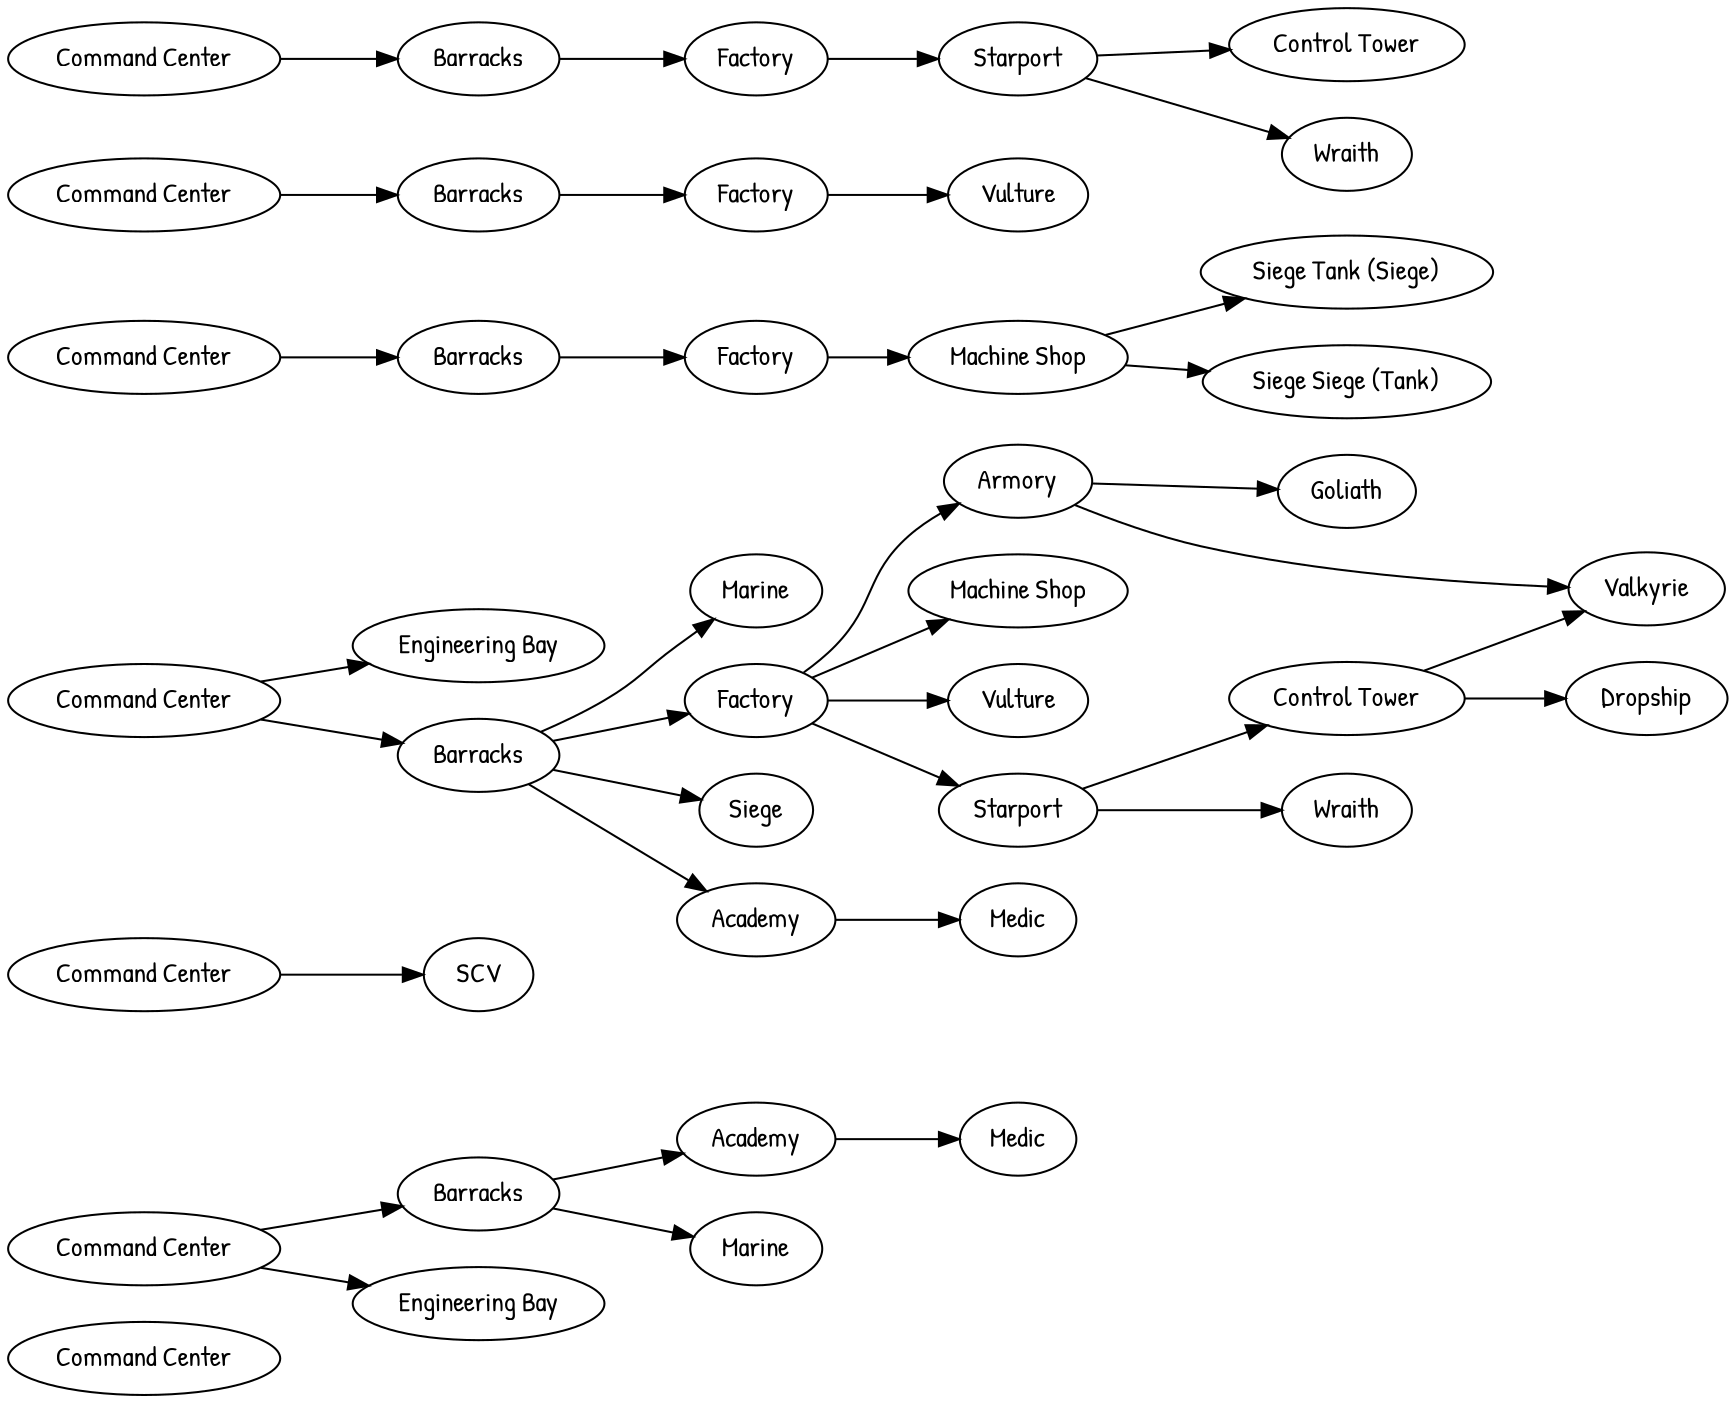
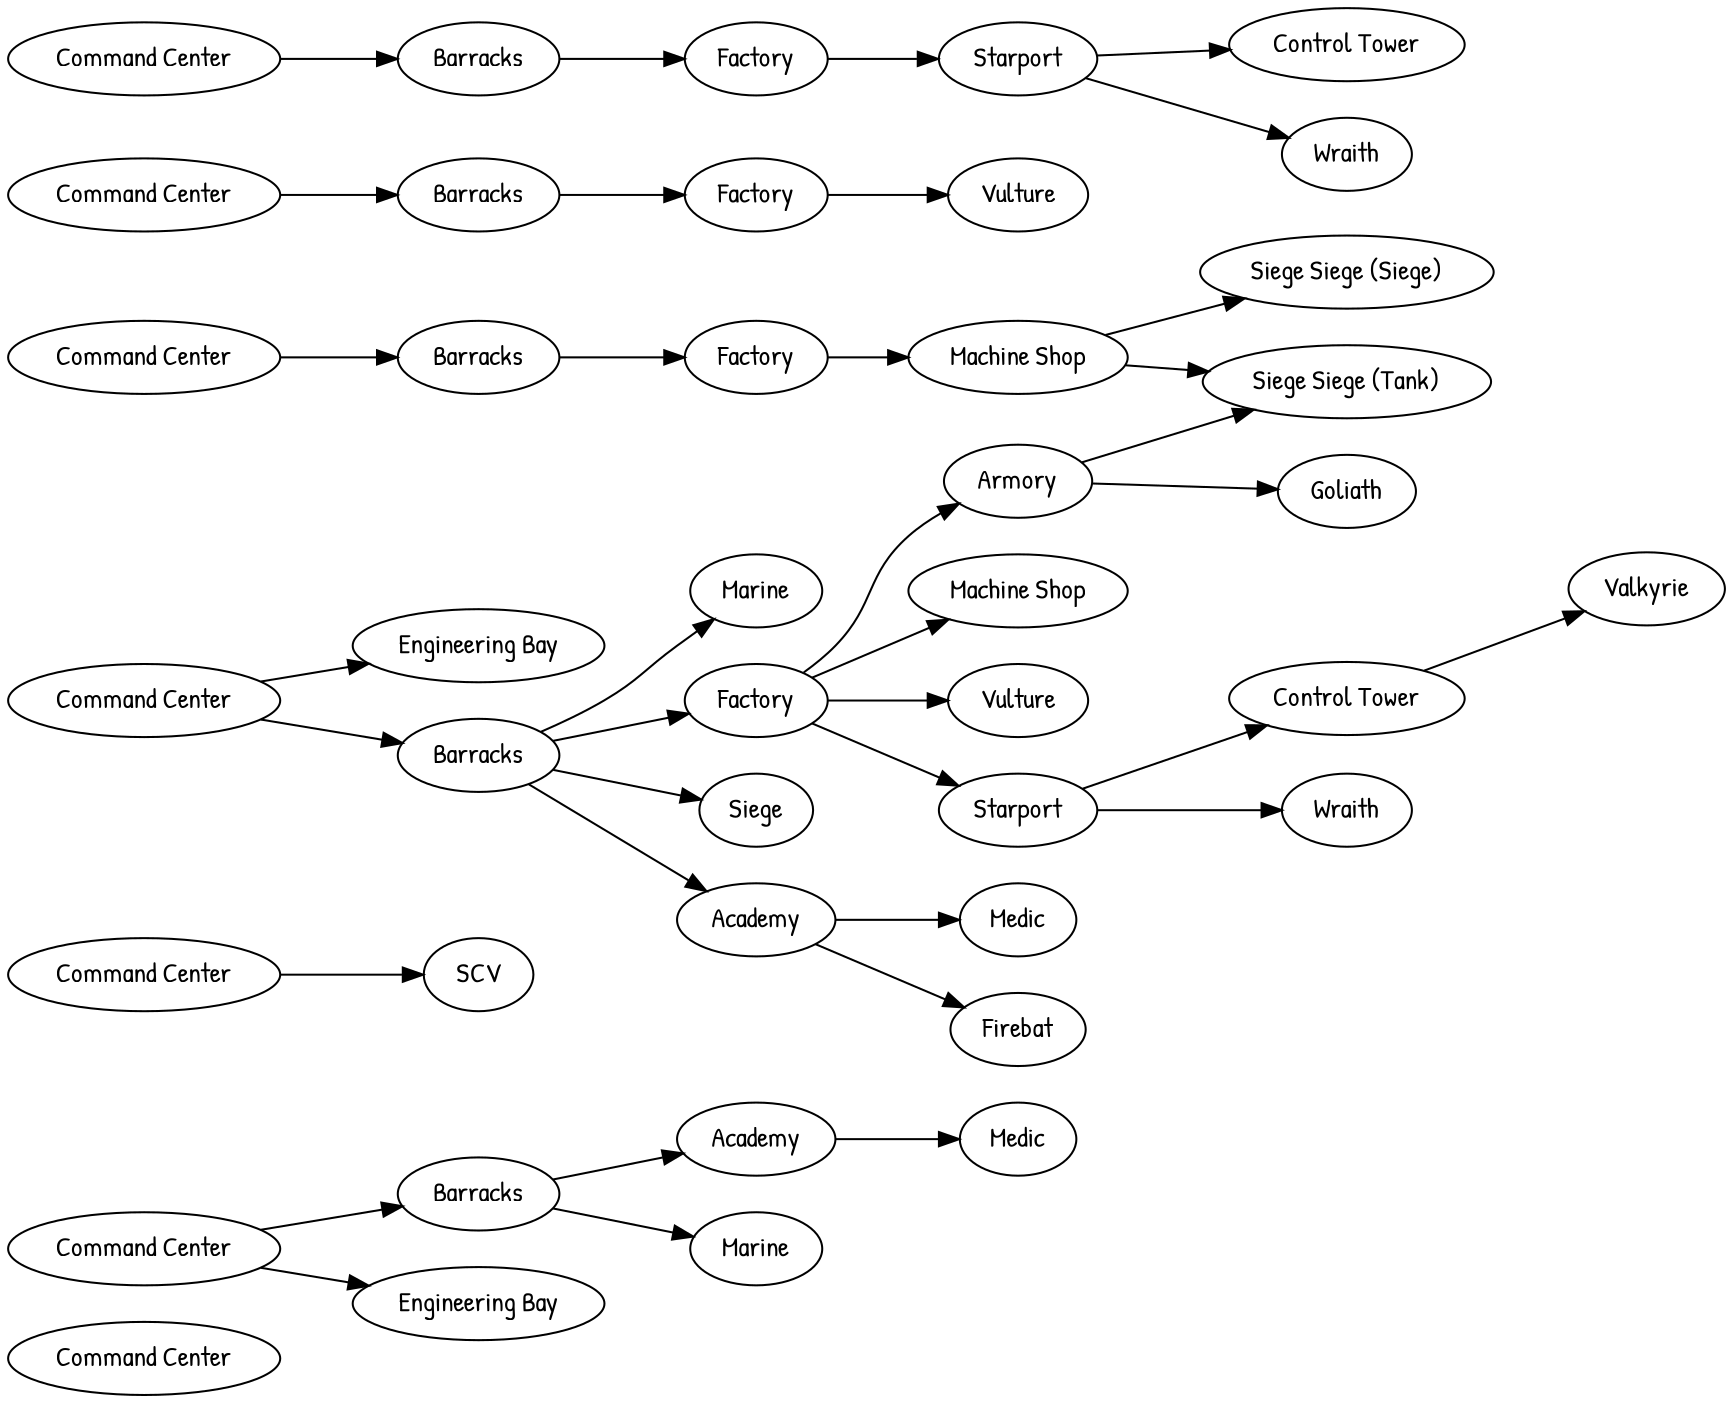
node "Siege Tank (Siege)": label "Siege Tank (Siege)" -> "Siege Siege (Siege)"
edge "Armory" -> "Valkyrie": now "Armory" -> "Siege Siege (Tank)"
node "Dropship": removed
node "Firebat": added
